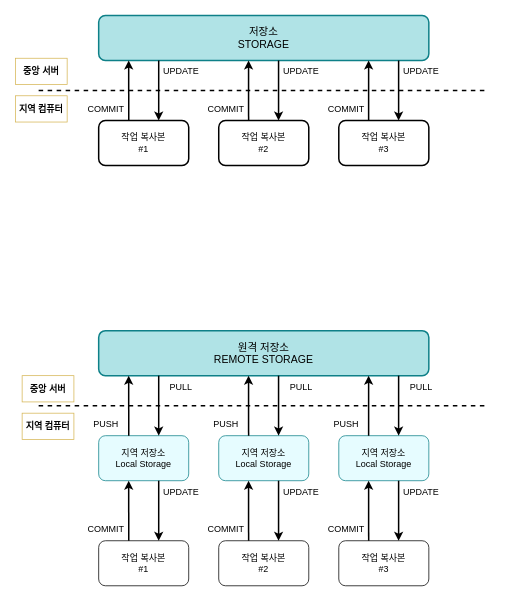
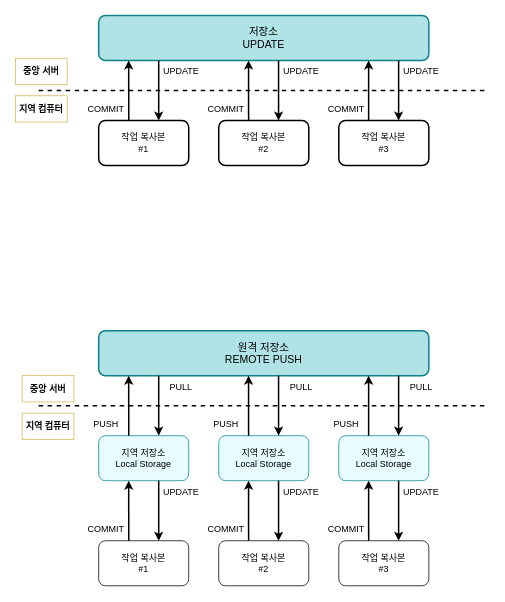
node "저장소 STORAGE": label "저장소 STORAGE" -> "저장소 UPDATE"
node "원격 저장소 REMOTE STORAGE": label "원격 저장소 REMOTE STORAGE" -> "원격 저장소 REMOTE PUSH"
